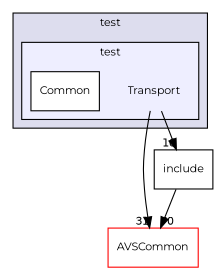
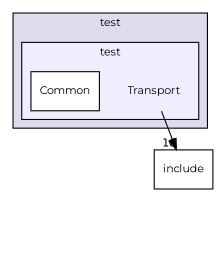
node "AVSCommon": removed
